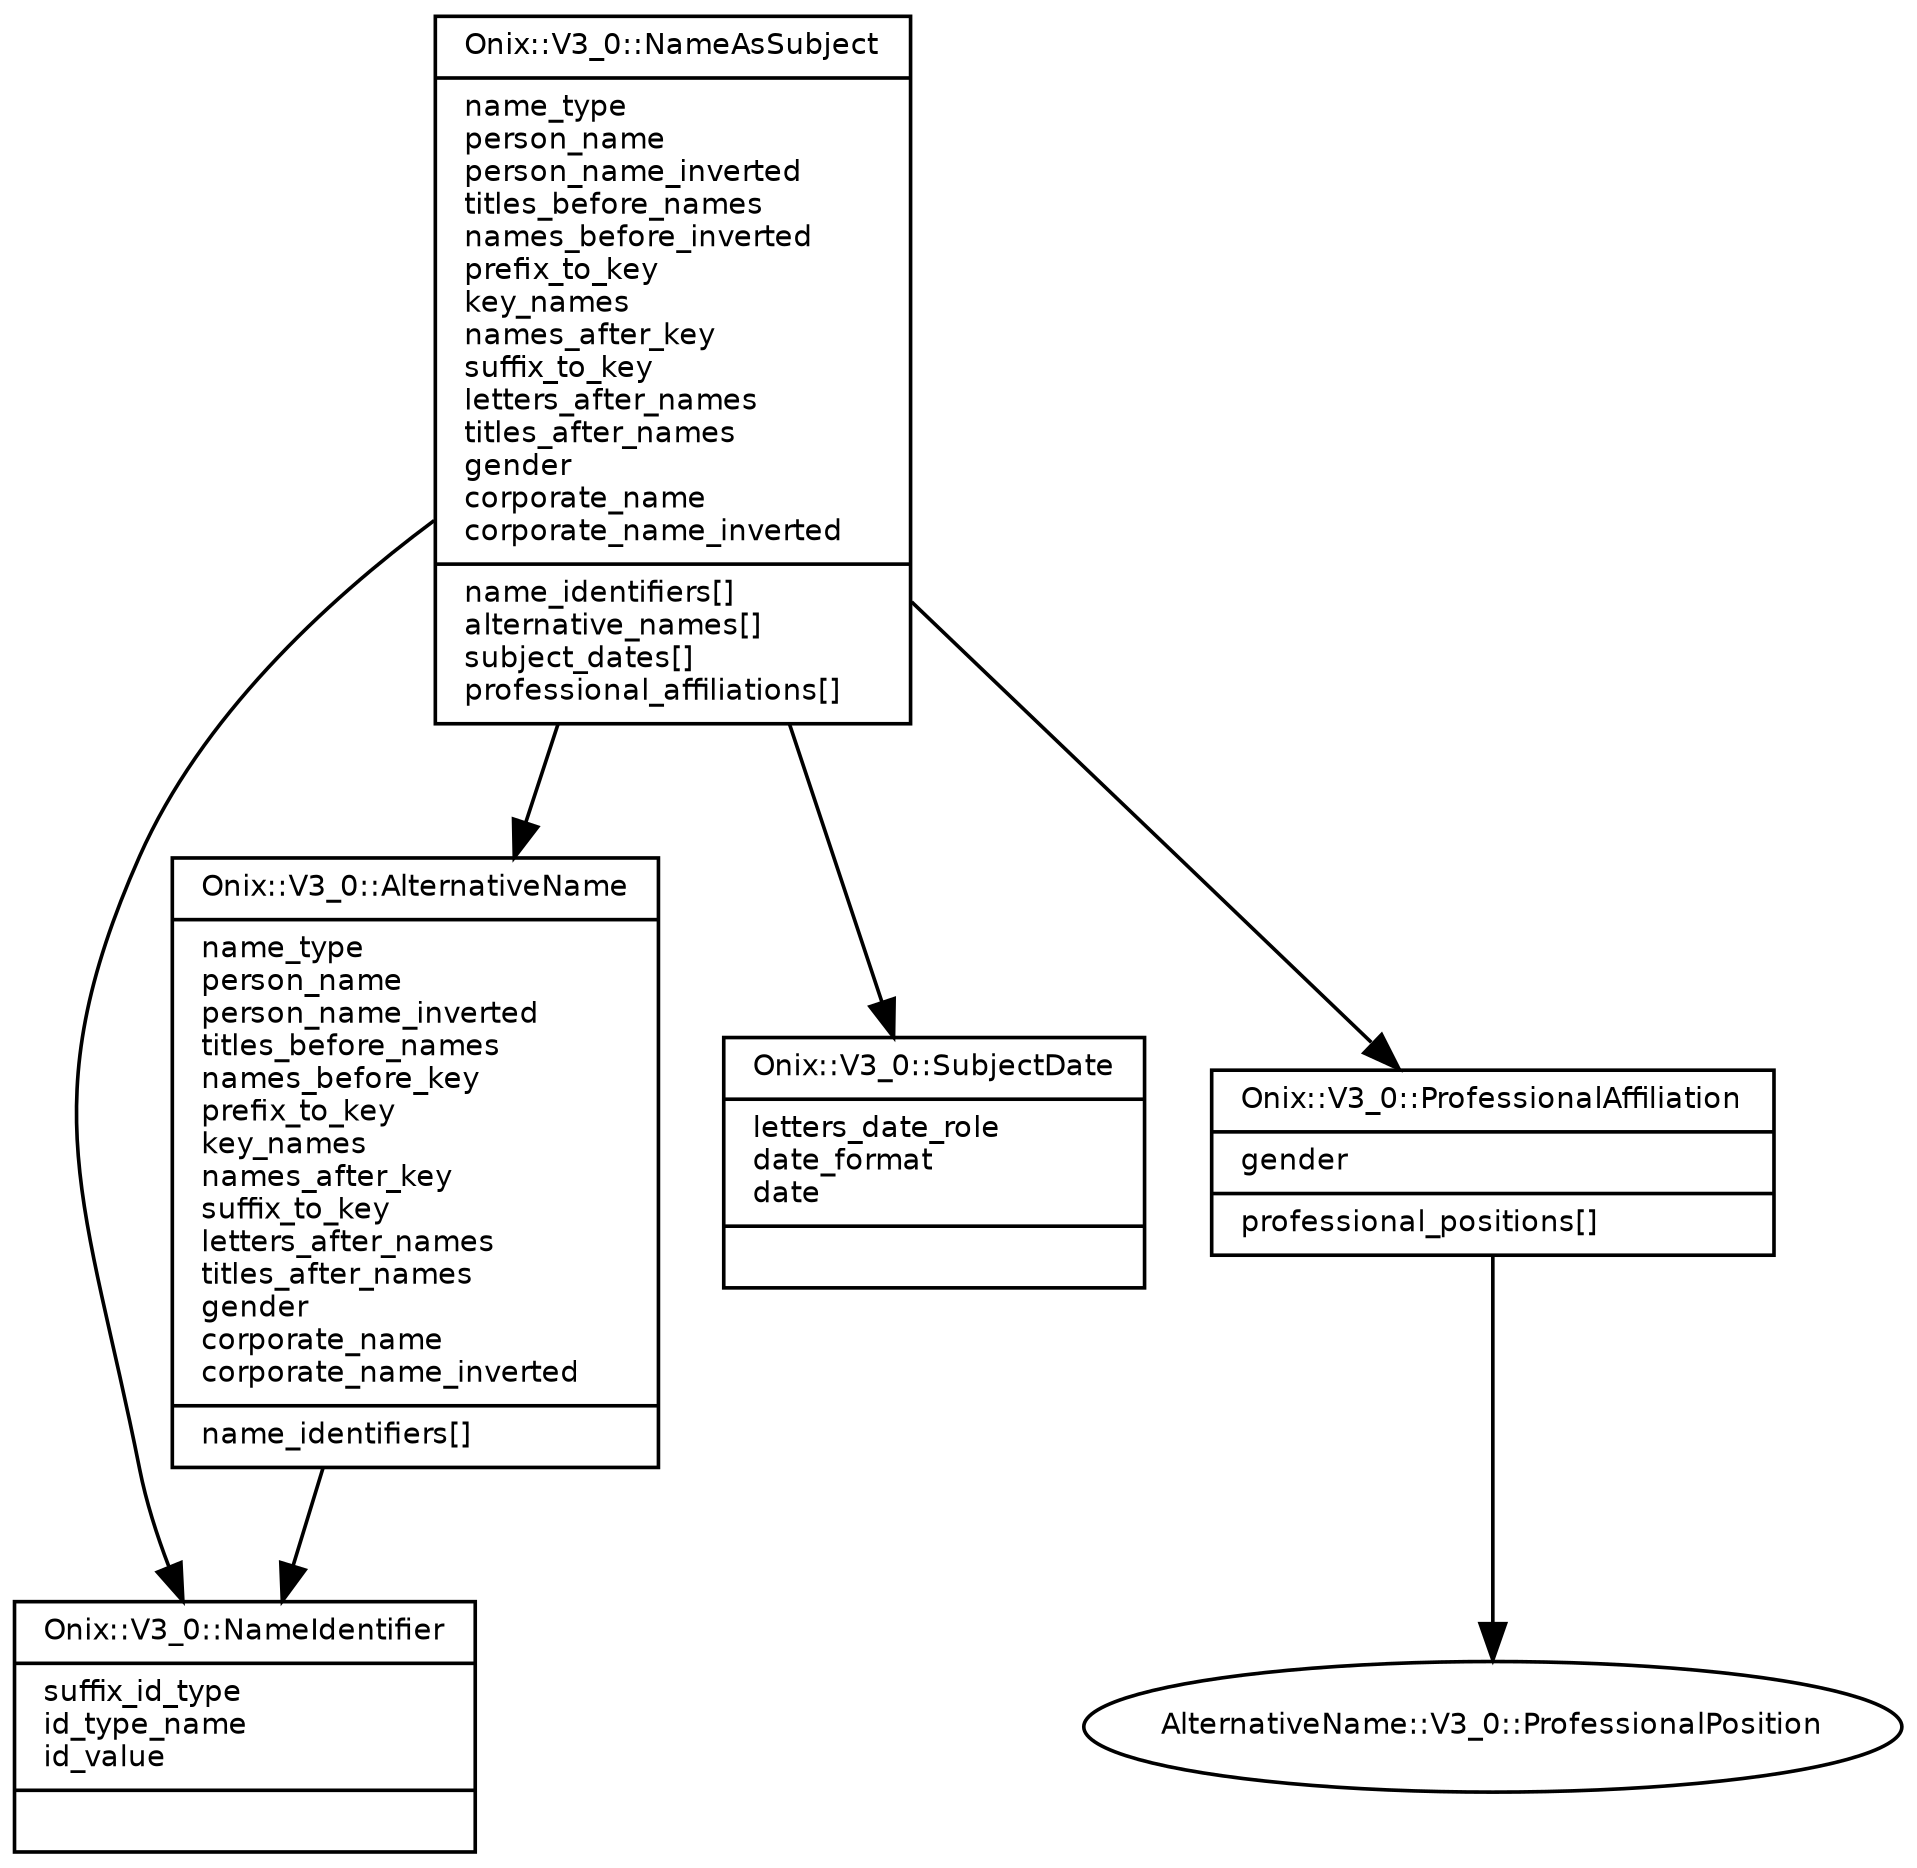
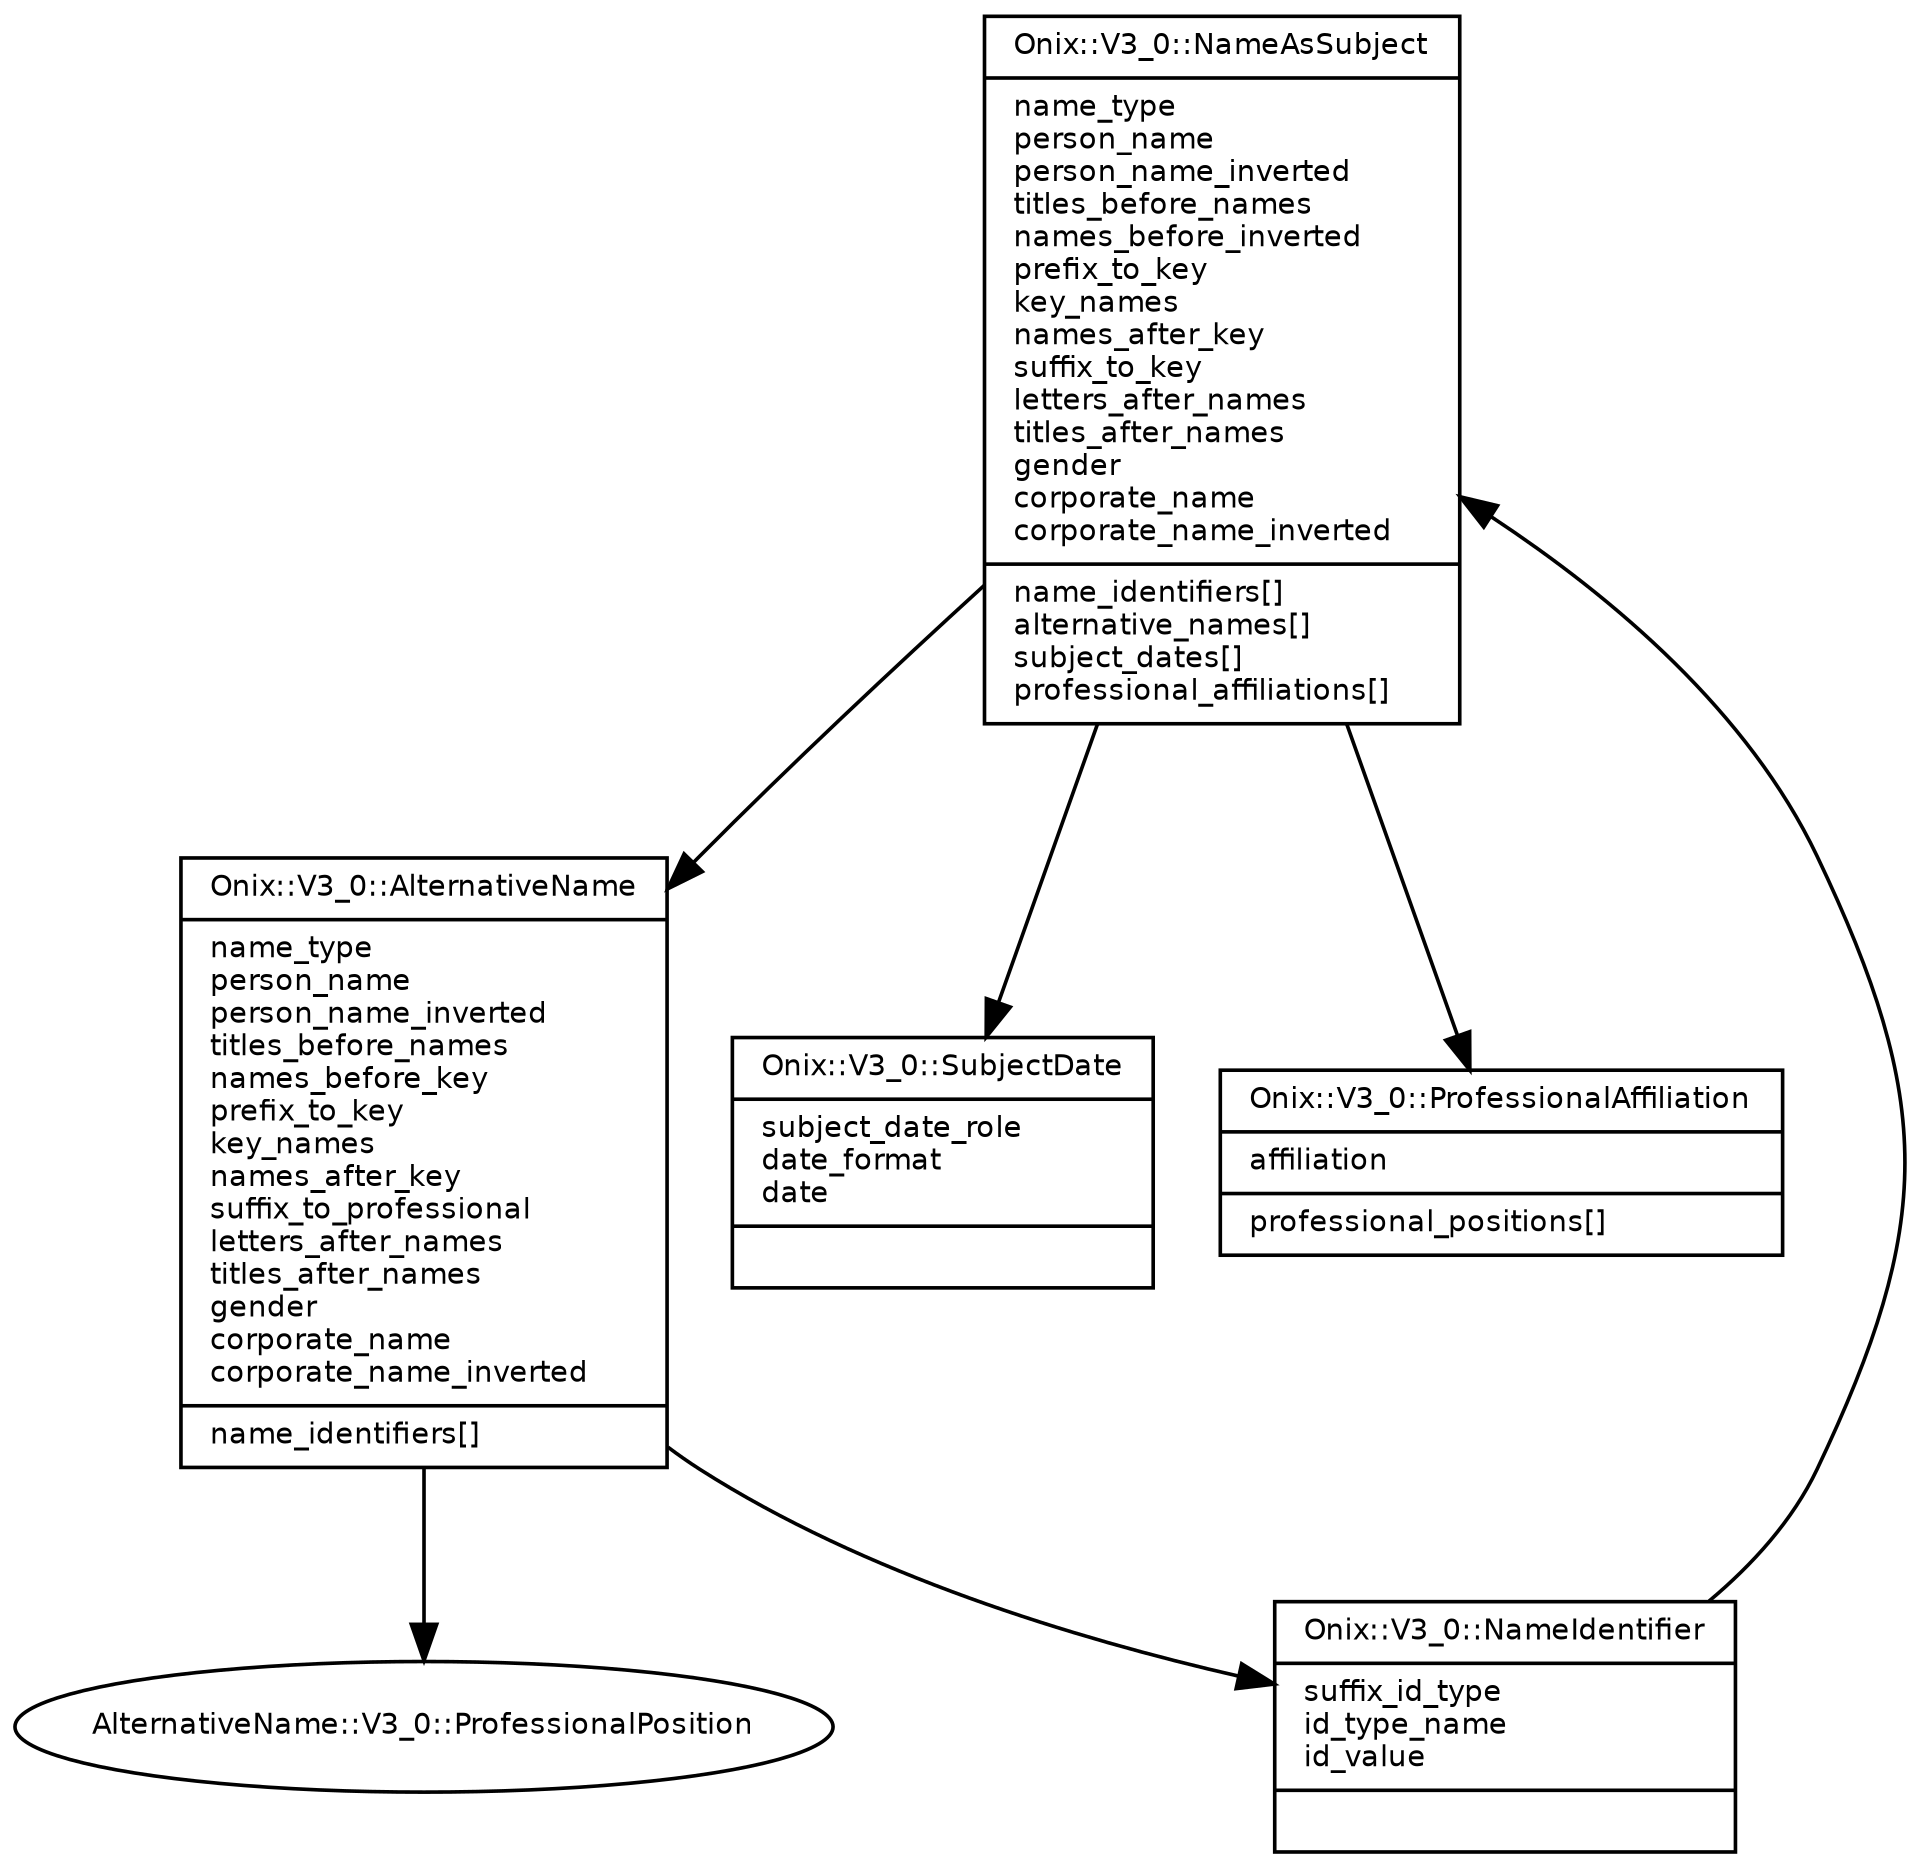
edge "Onix::V3_0::NameAsSubject" -> "Onix::V3_0::NameIdentifier": reversed
node "Onix::V3_0::SubjectDate": text "letters_date_role" -> "subject_date_role"
node "Onix::V3_0::ProfessionalAffiliation": text "gender" -> "affiliation"
node "Onix::V3_0::AlternativeName": text "suffix_to_key" -> "suffix_to_professional"
edge "Onix::V3_0::ProfessionalAffiliation" -> "AlternativeName::V3_0::ProfessionalPosition": now "Onix::V3_0::AlternativeName" -> "AlternativeName::V3_0::ProfessionalPosition"
